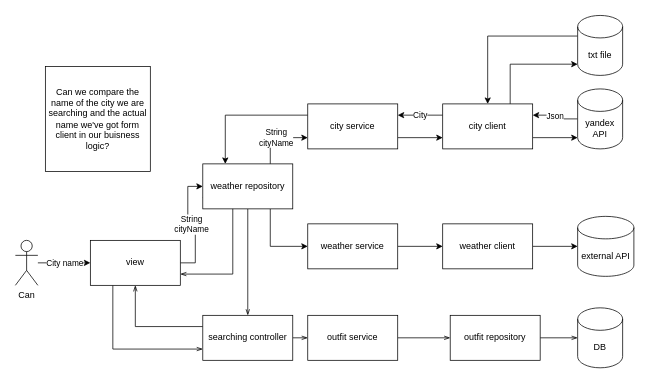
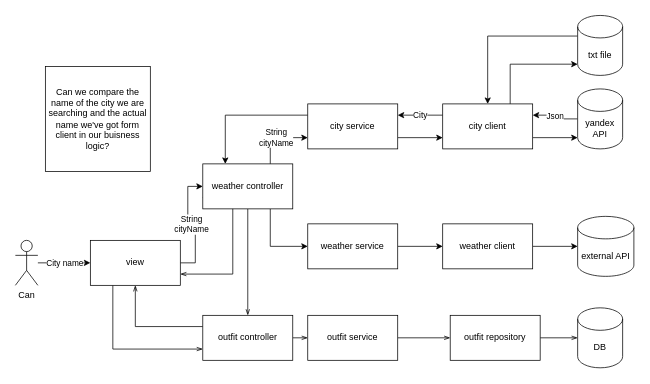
node "weather repository": label "weather repository" -> "weather controller"
node "searching controller": label "searching controller" -> "outfit controller"
